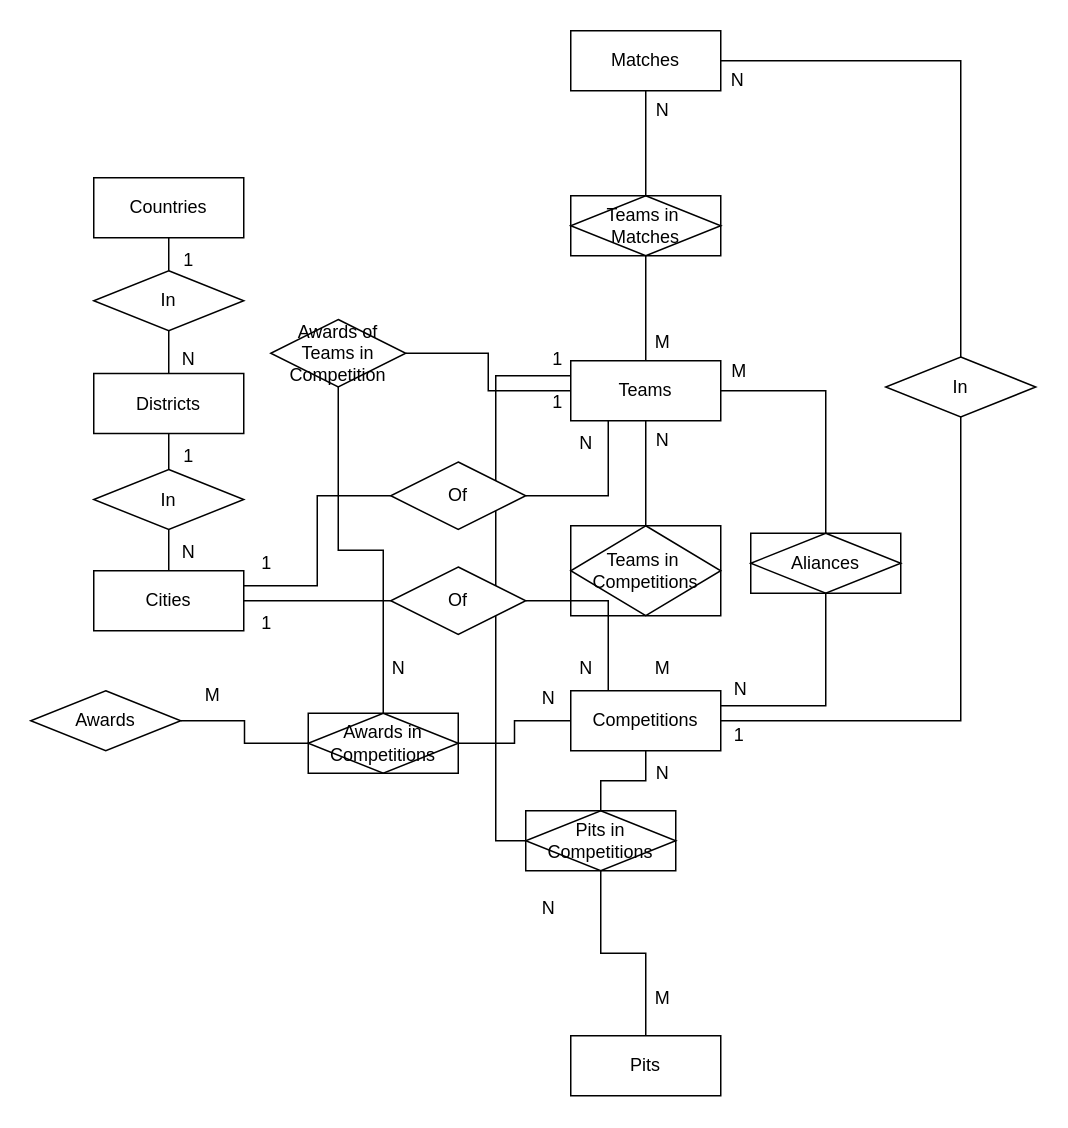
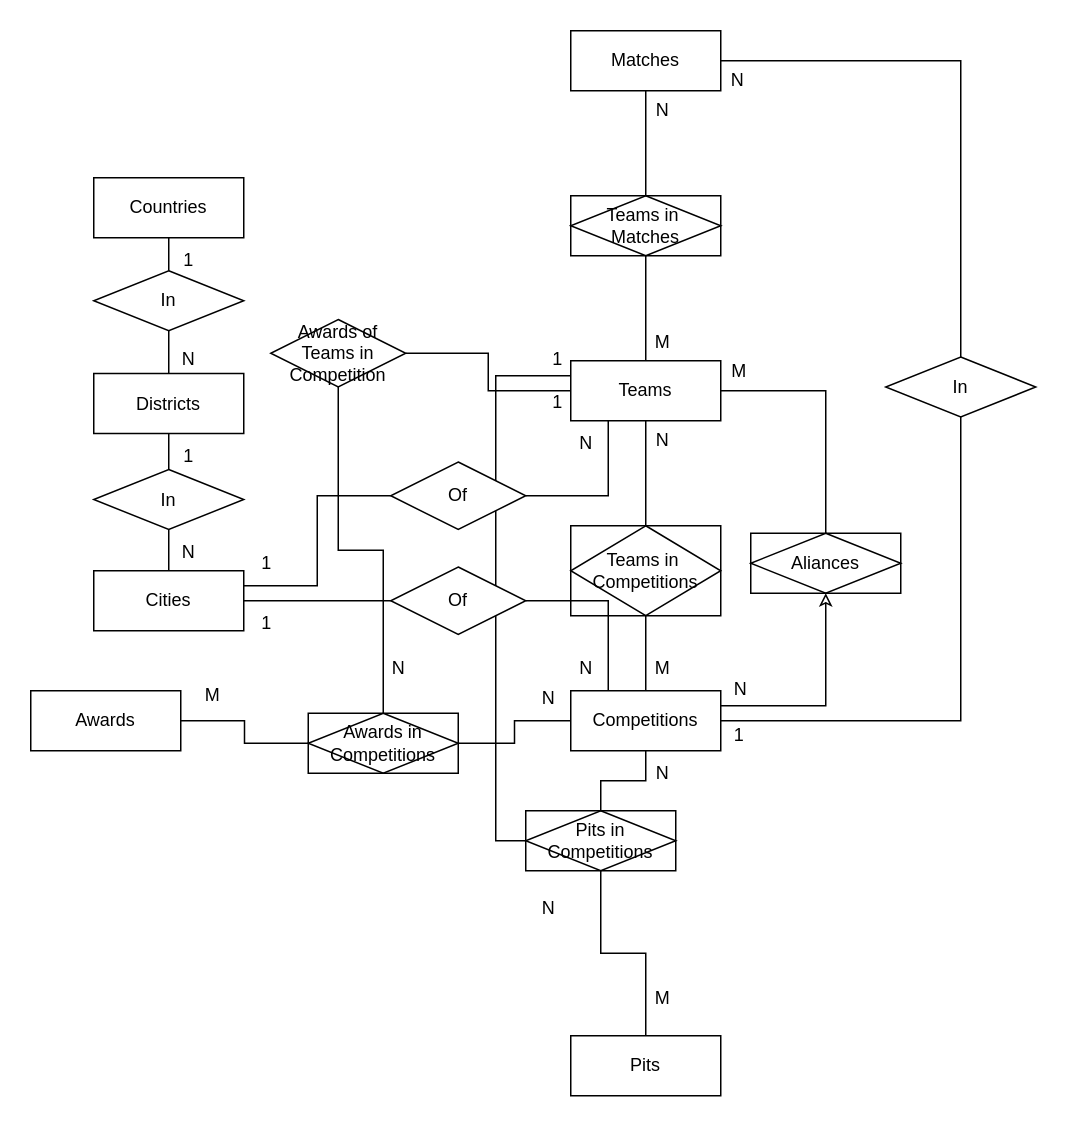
edge "Aliances" -- "Competitions": arrowhead none -> classic
edge "Teams in Competitions" -- "Competitions": added
node "Awards": shape diamond -> rectangle
